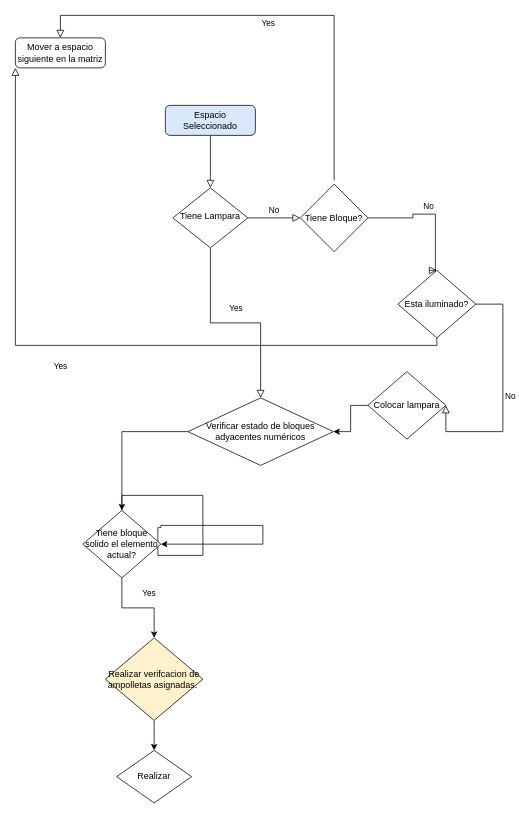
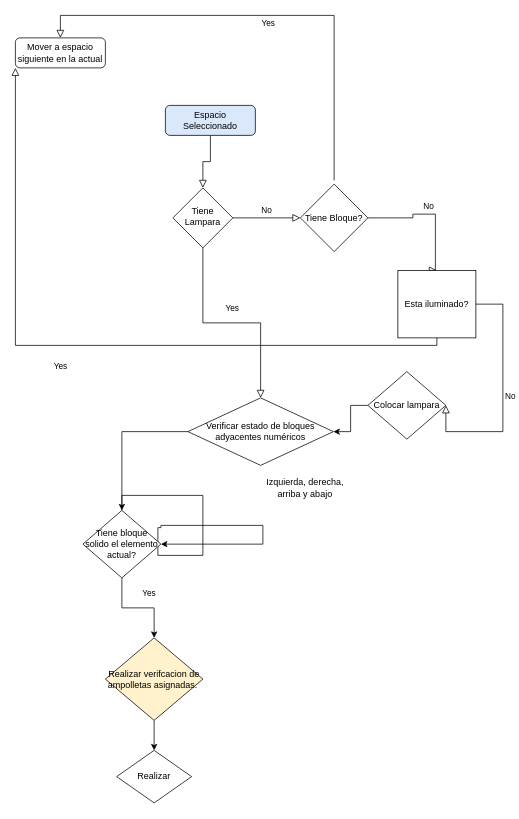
node "Mover a espacio siguiente en la matriz": label "Mover a espacio siguiente en la matriz" -> "Mover a espacio siguiente en la actual"
node "Tiene Lampara": size 75x60 -> 60x60
node "Esta iluminado?": shape diamond -> rectangle
node "Izquierda, derecha, arriba y abajo": added
